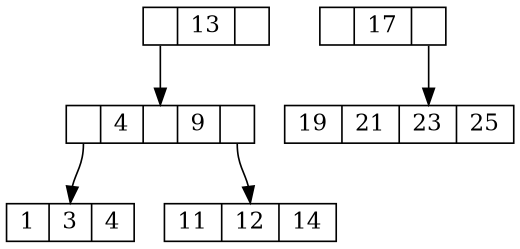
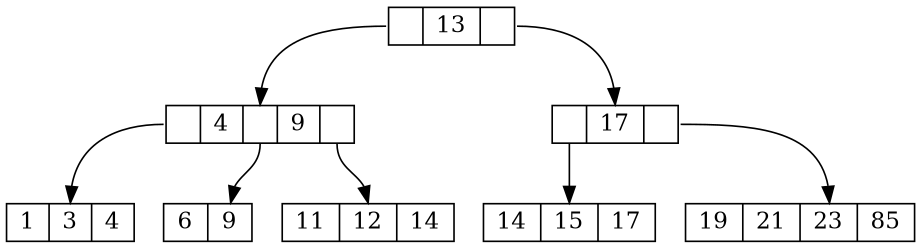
edge "13" -> "17": added
node "19": text "25" -> "85"
node "6": added
node "14": added
